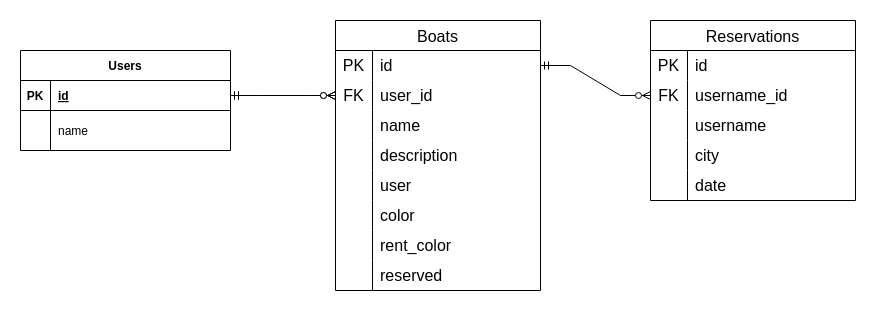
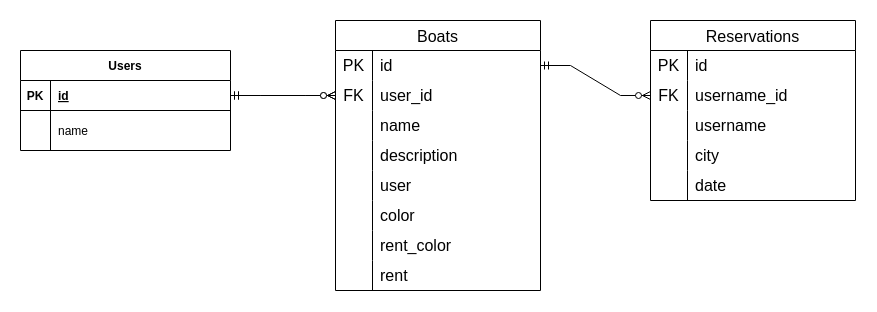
node "reserved": label "reserved" -> "rent"
